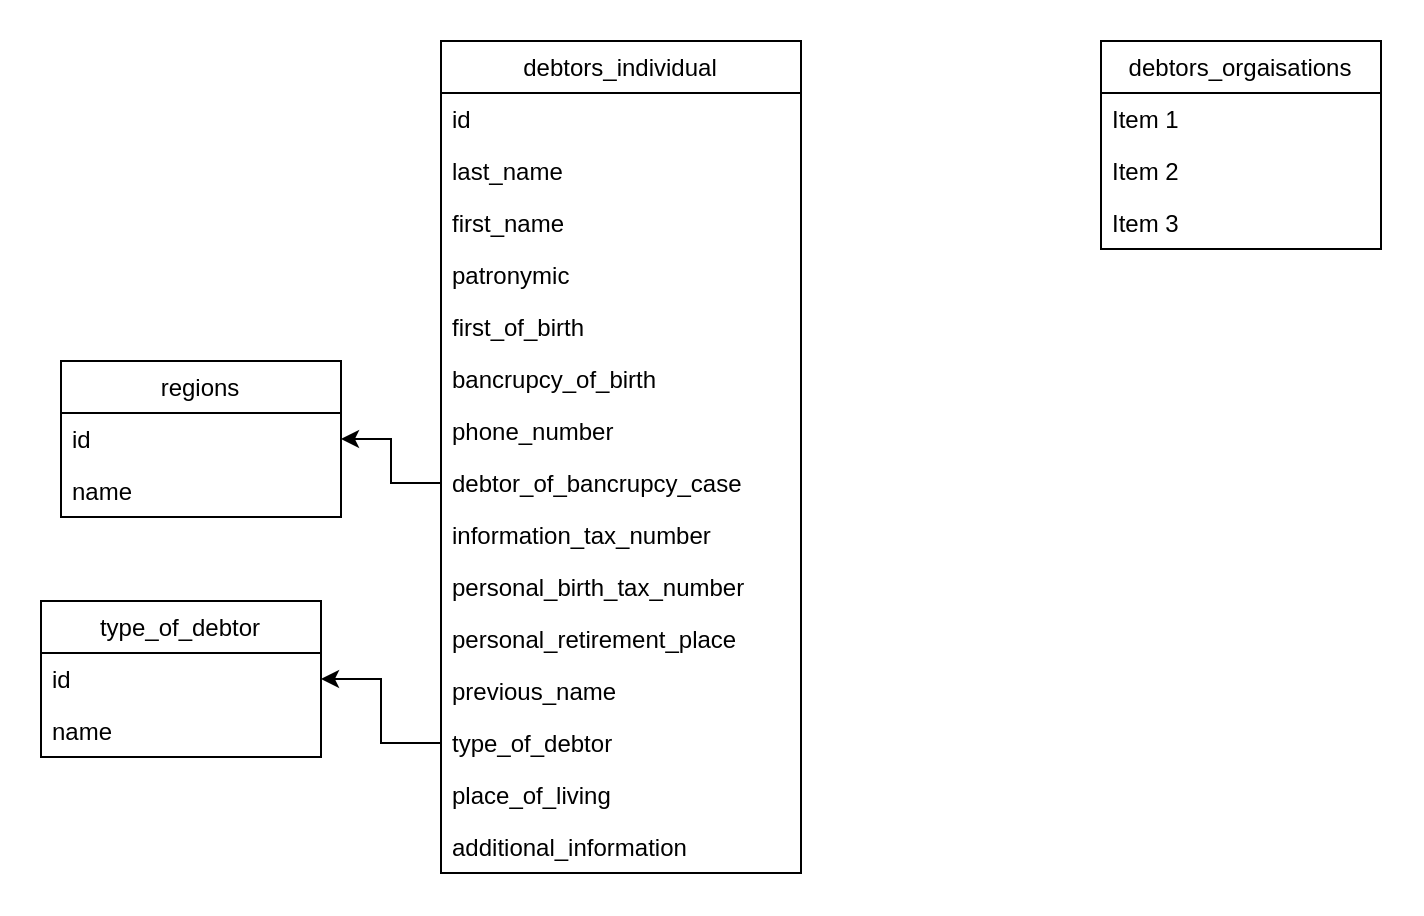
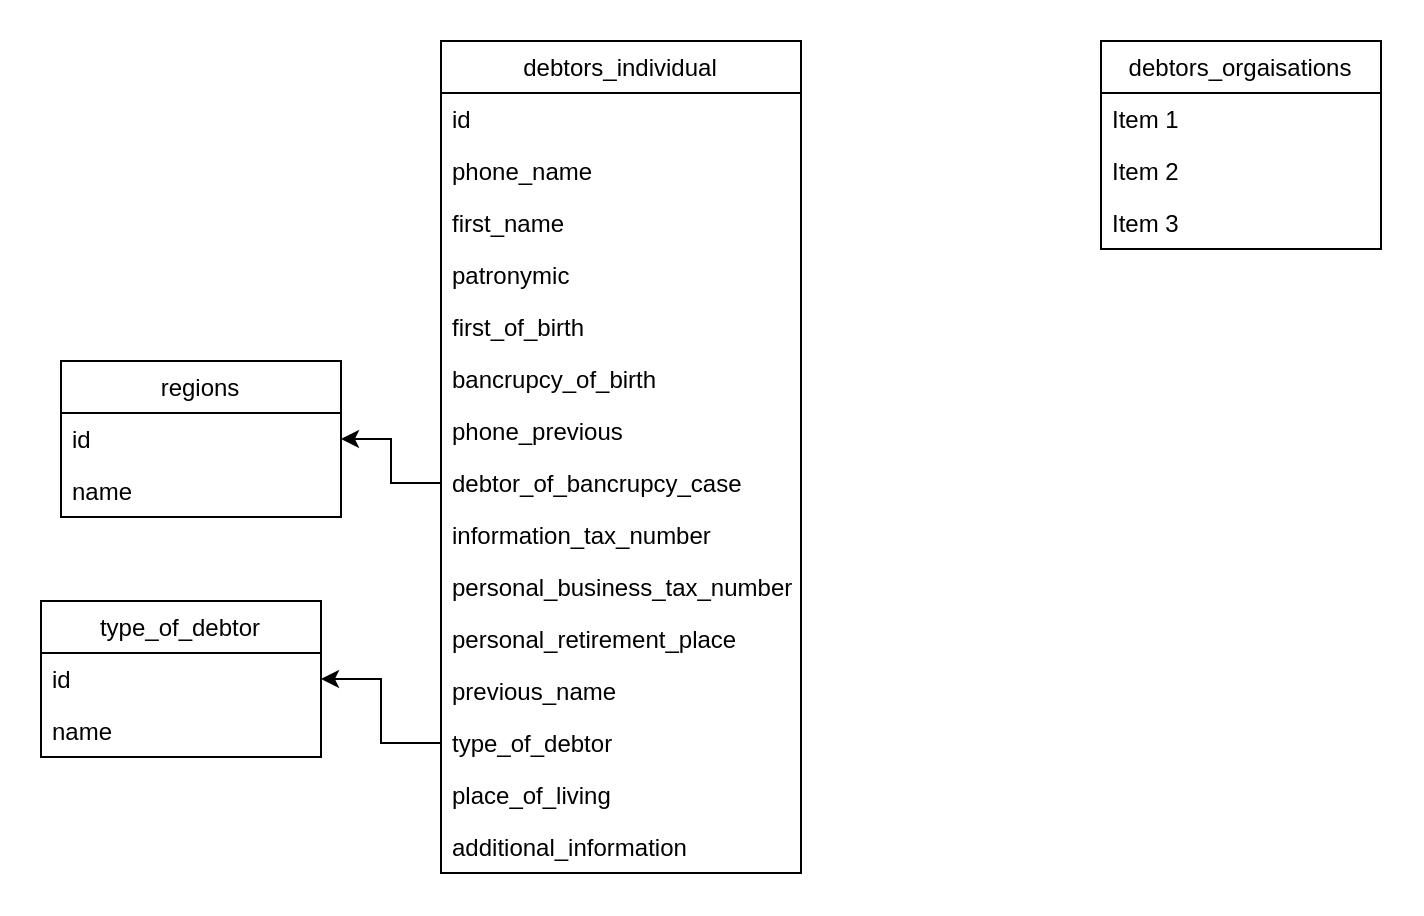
node "last_name": label "last_name" -> "phone_name"
node "phone_number": label "phone_number" -> "phone_previous"
node "personal_birth_tax_number": label "personal_birth_tax_number" -> "personal_business_tax_number"
